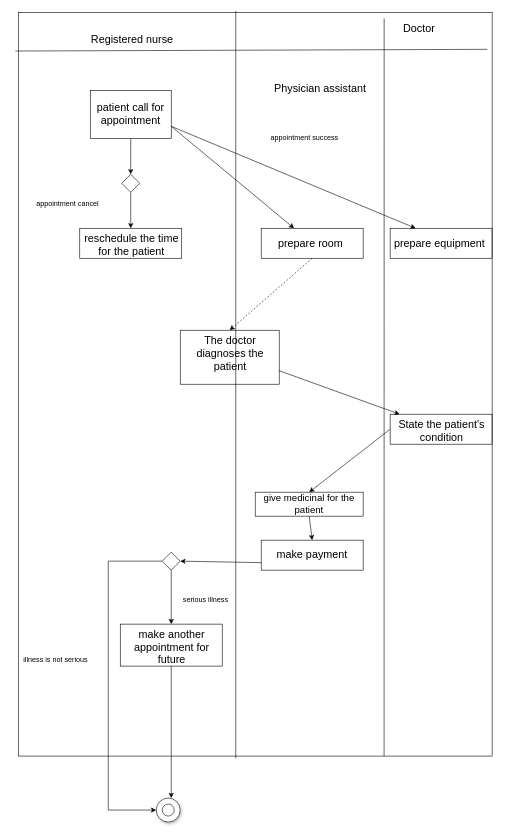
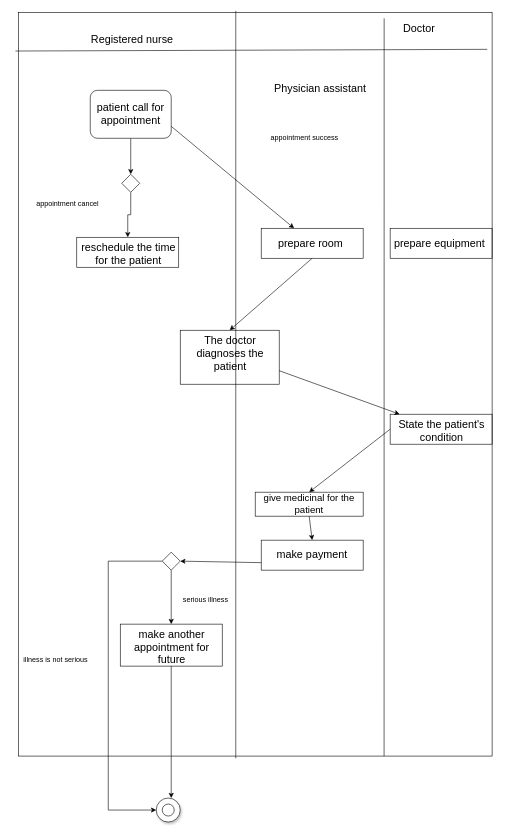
node "patient call for appointment": shape rectangle -> rounded rectangle
edge "patient call for appointment" -> "prepare equipment": removed
node "reschedule the time for the patient": moved (131, 243) -> (128, 252)
edge "prepare room" -> "The doctor diagnoses the patient": style dashed -> solid
